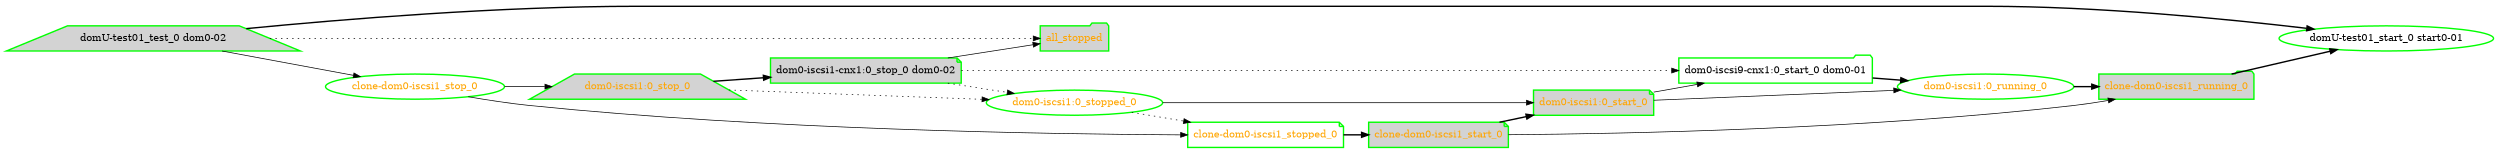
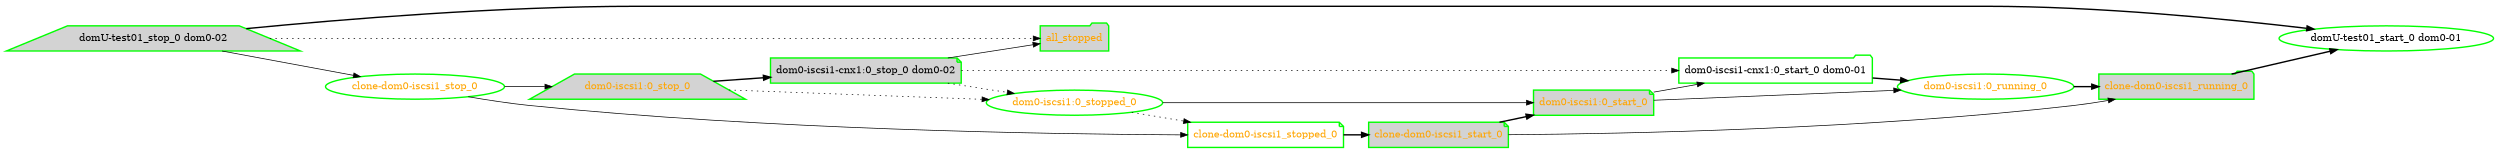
node "domU-test01_test_0 dom0-02": label "domU-test01_test_0 dom0-02" -> "domU-test01_stop_0 dom0-02"
node "domU-test01_start_0 start0-01": label "domU-test01_start_0 start0-01" -> "domU-test01_start_0 dom0-01"
node "dom0-iscsi9-cnx1:0_start_0 dom0-01": label "dom0-iscsi9-cnx1:0_start_0 dom0-01" -> "dom0-iscsi1-cnx1:0_start_0 dom0-01"
